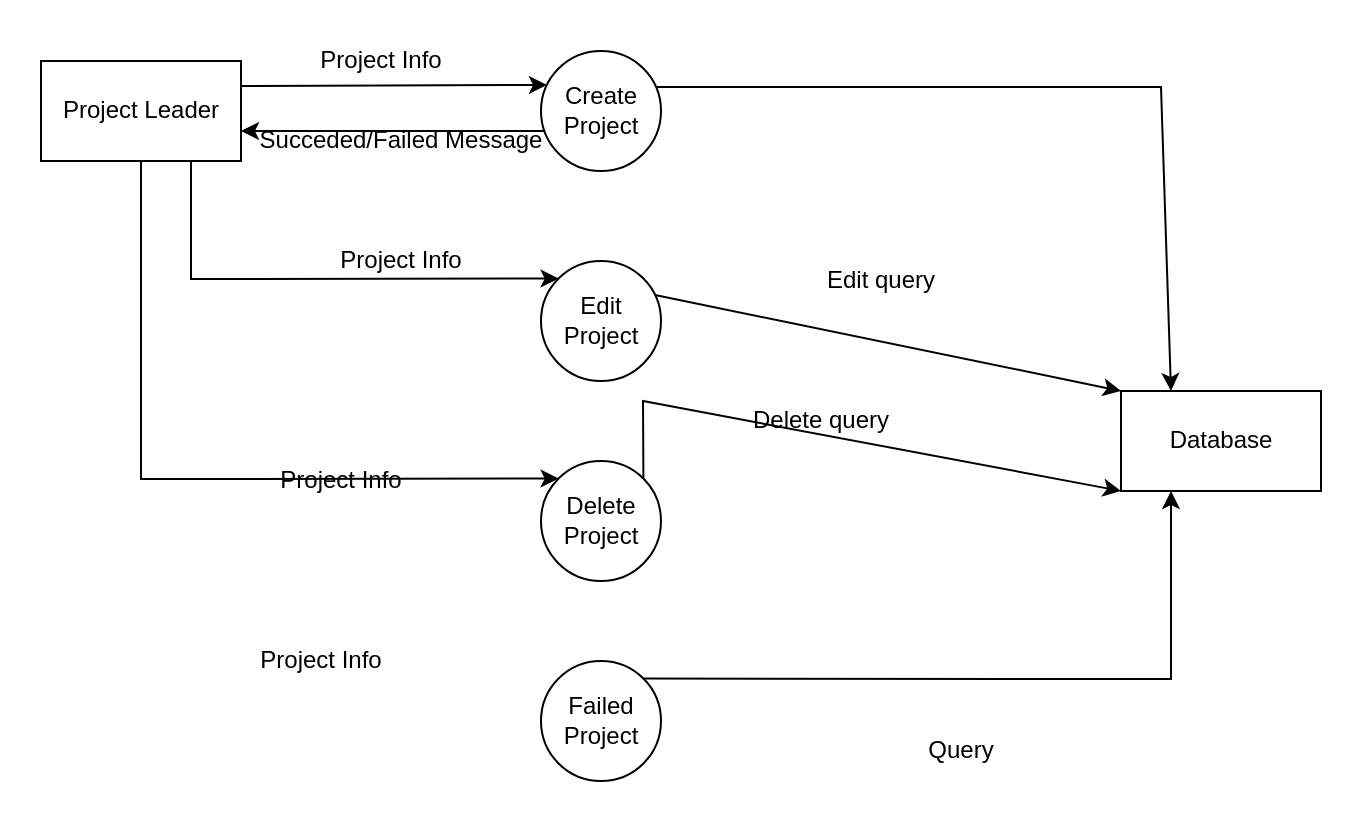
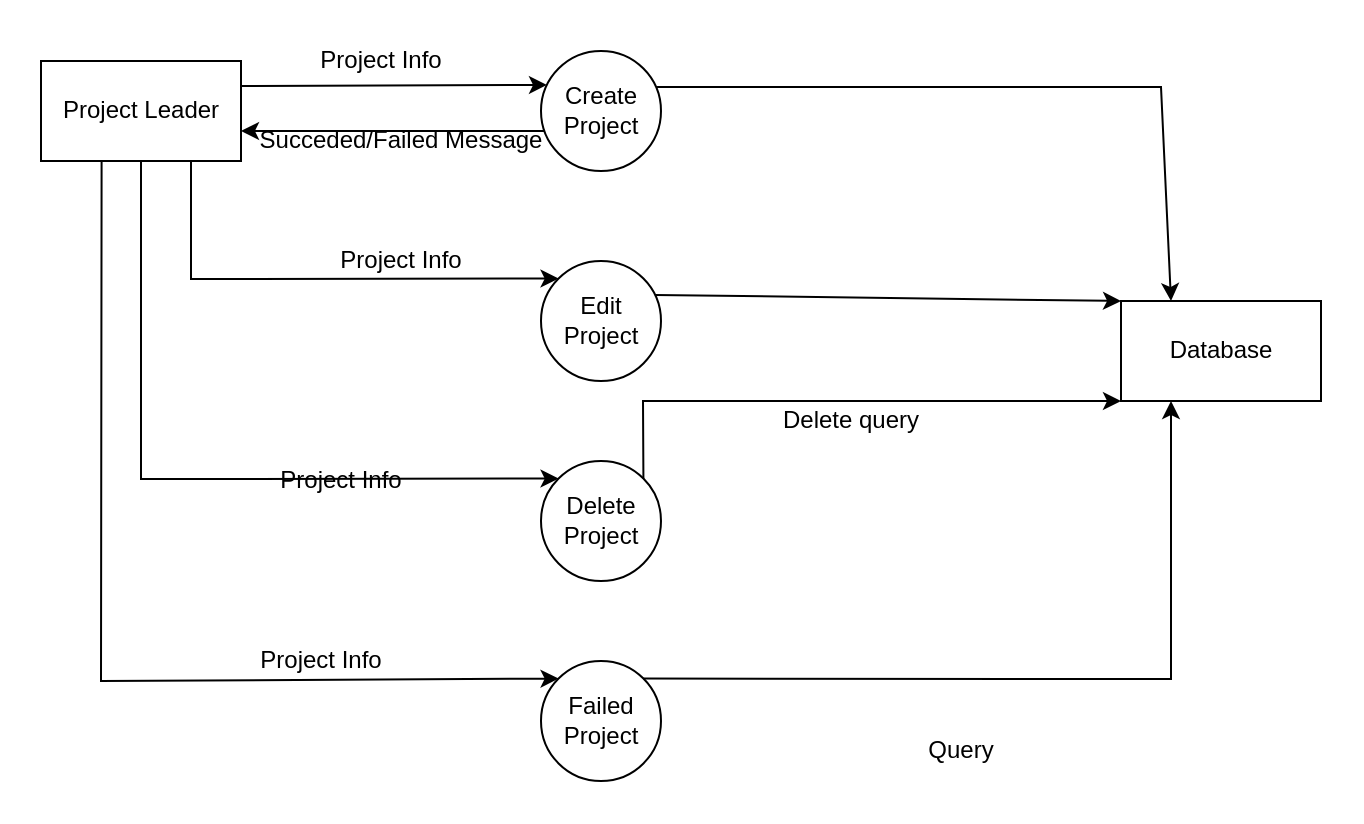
node "Edit query": removed
node "Delete query": moved (821, 421) -> (851, 421)
node "Database": moved (1221, 441) -> (1221, 351)
edge "Project Leader" -> "Failed Project": added
